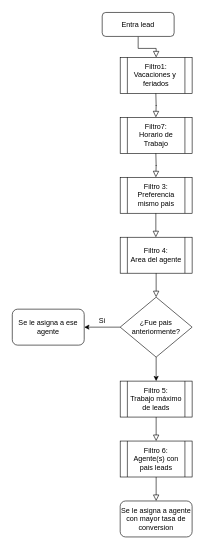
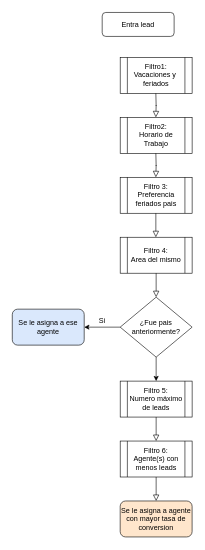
edge "Entra lead" -> "Filtro1: Vacaciones y feriados": removed
node "Filtro7: Horario de Trabajo": label "Filtro7: Horario de Trabajo" -> "Filtro2: Horario de Trabajo"
node "Filtro 3: Preferencia mismo pais": label "Filtro 3: Preferencia mismo pais" -> "Filtro 3: Preferencia feriados pais"
node "Filtro 4: Area del agente": label "Filtro 4: Area del agente" -> "Filtro 4: Area del mismo"
node "Se le asigna a ese agente": fillcolor #ffffff -> #dae8fc
node "Filtro 5: Trabajo máximo de leads": label "Filtro 5: Trabajo máximo de leads" -> "Filtro 5: Numero máximo de leads"
node "Filtro 6: Agente(s) con pais leads": label "Filtro 6: Agente(s) con pais leads" -> "Filtro 6: Agente(s) con menos leads"
node "Se le asigna a agente con mayor tasa de conversion": fillcolor #ffffff -> #ffe6cc
